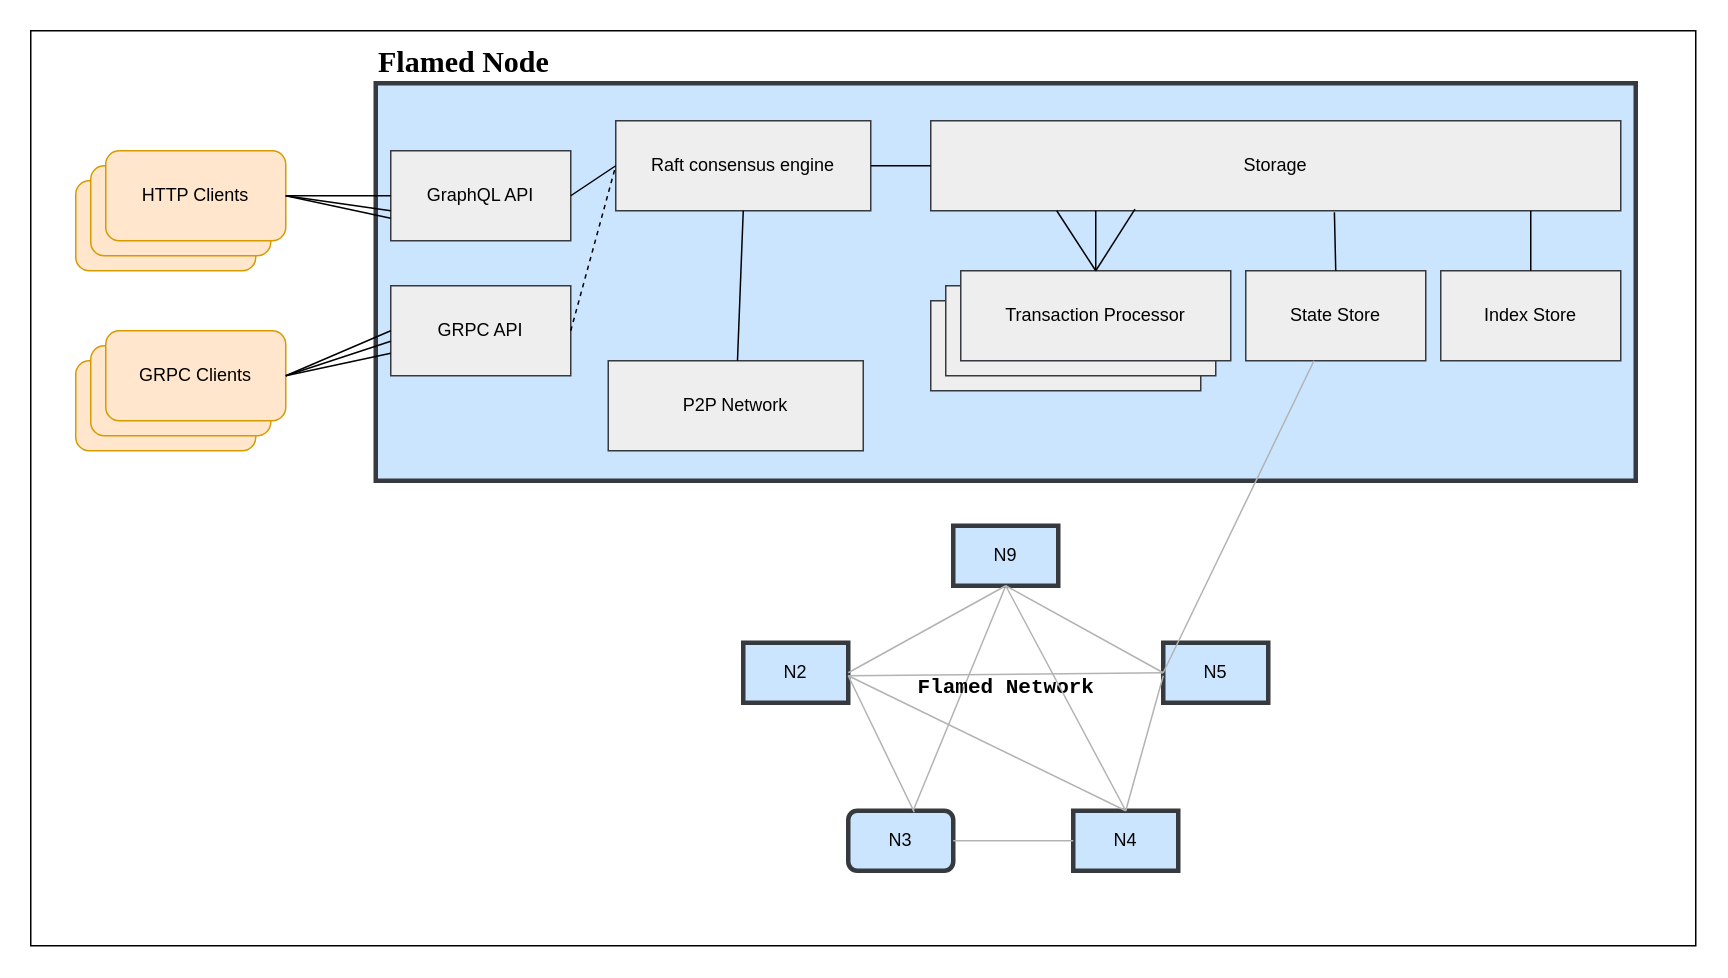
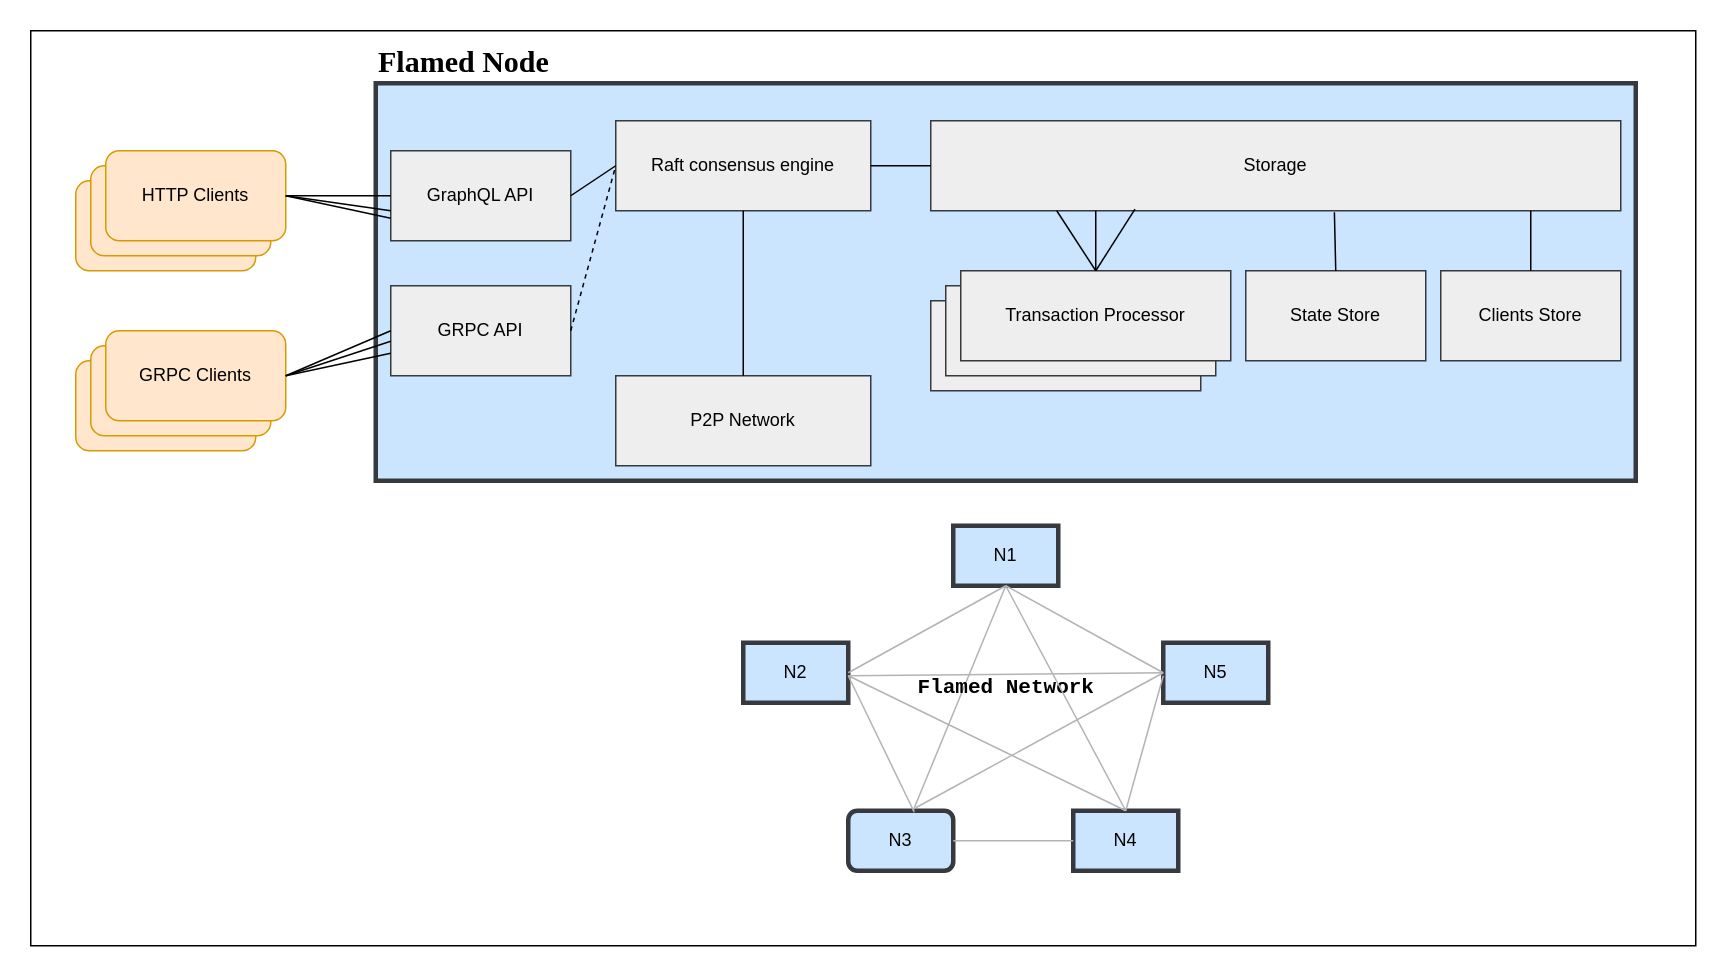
node "Index Store": label "Index Store" -> "Clients Store"
node "P2P Network": moved (736, 406) -> (743, 421)
edge "State Store" -- "N5": now "N3" -- "N5"
node "N9": label "N9" -> "N1"
